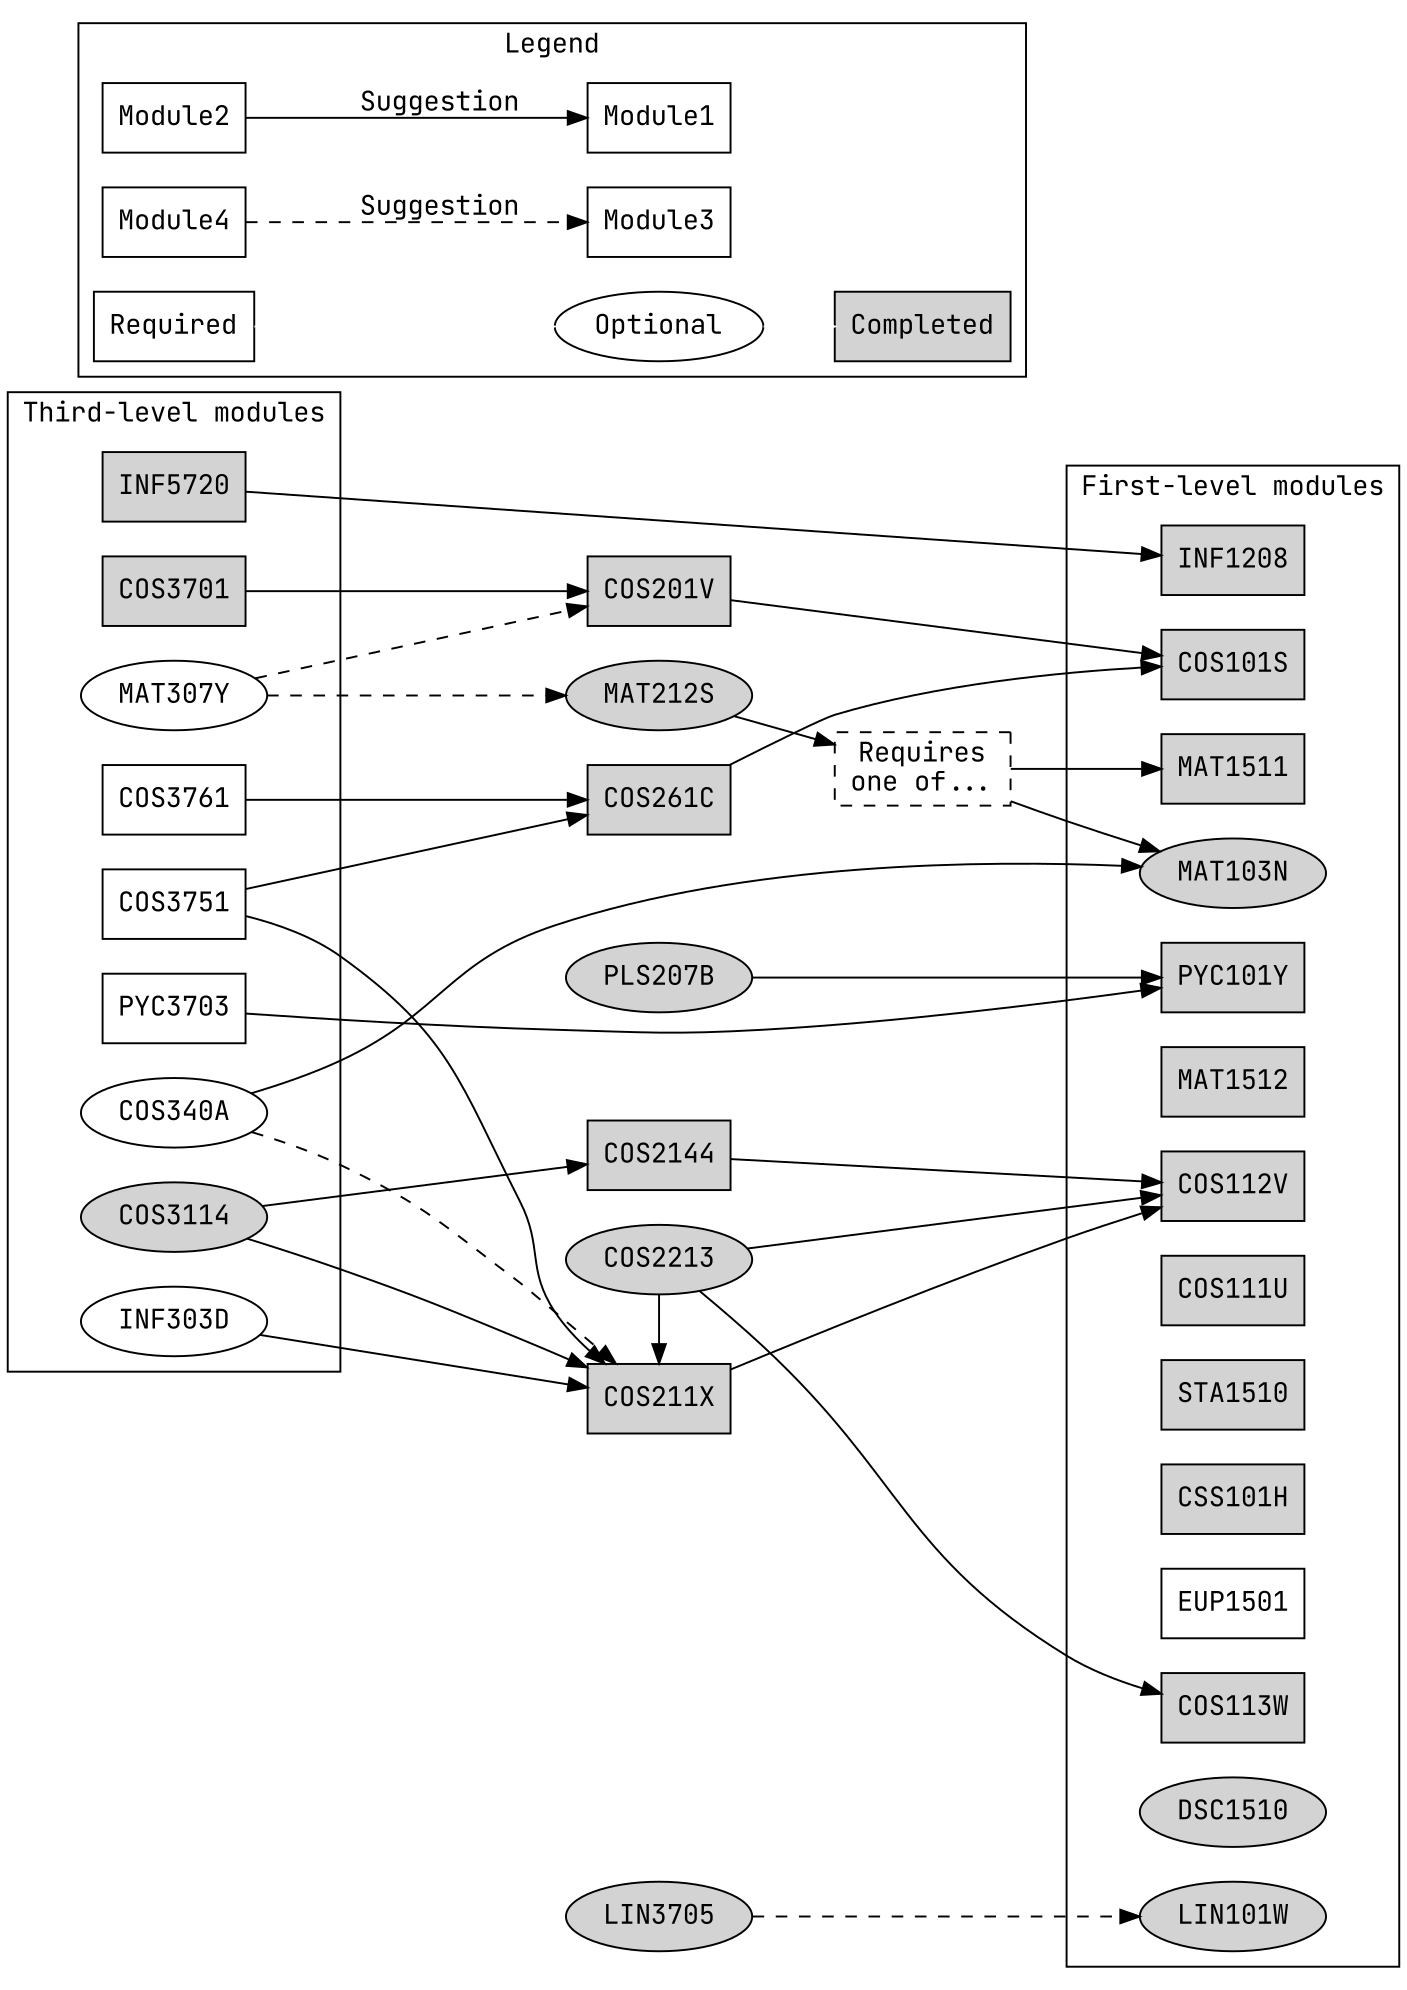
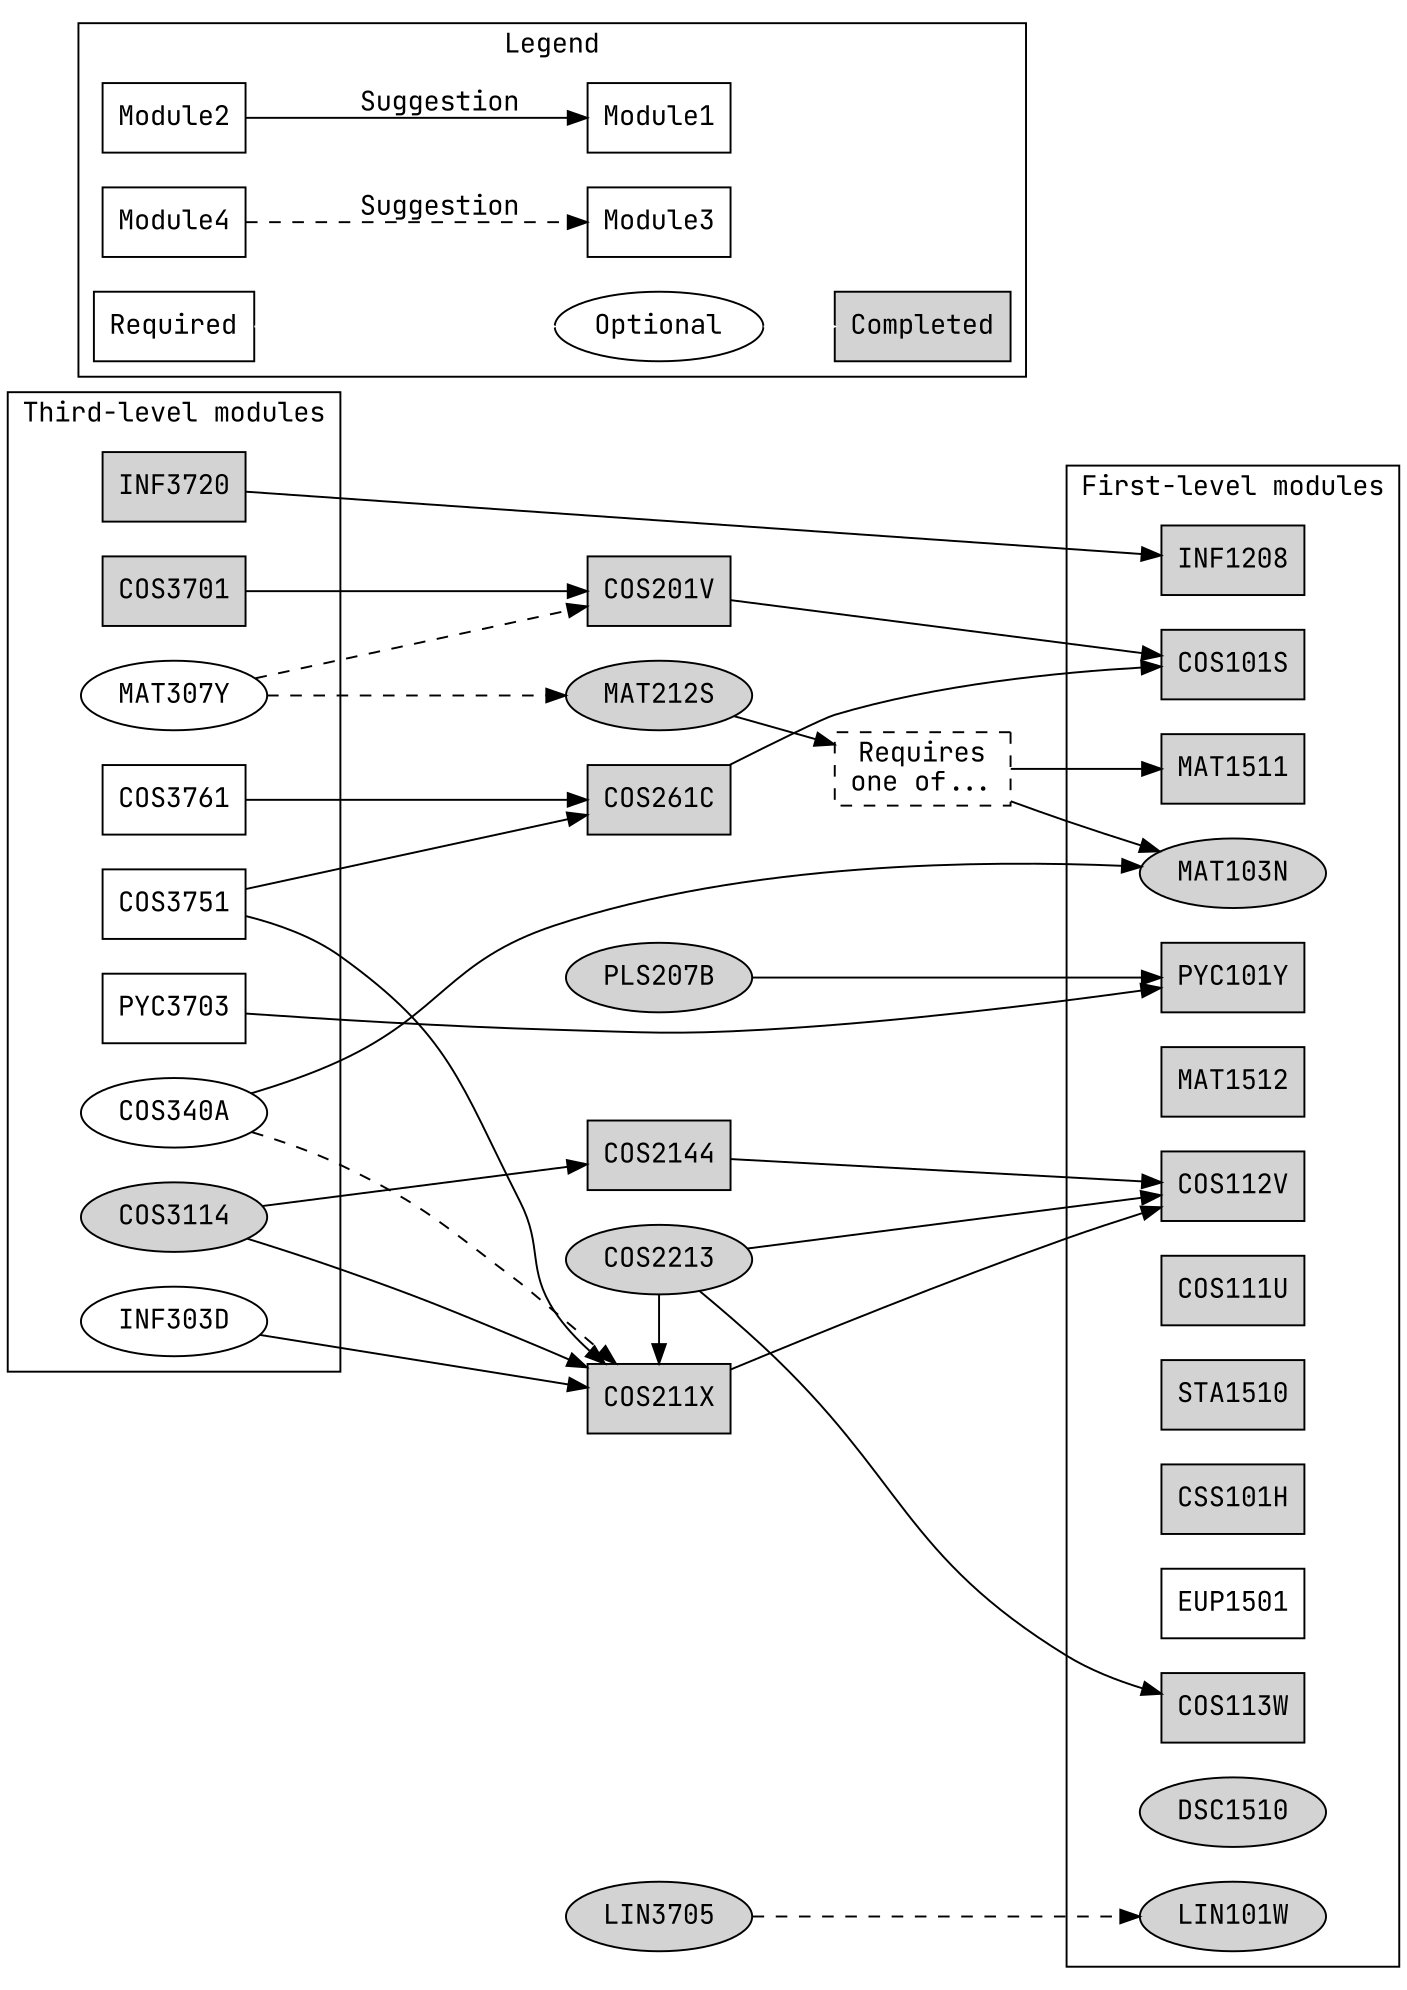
node "INF5720": label "INF5720" -> "INF3720"
